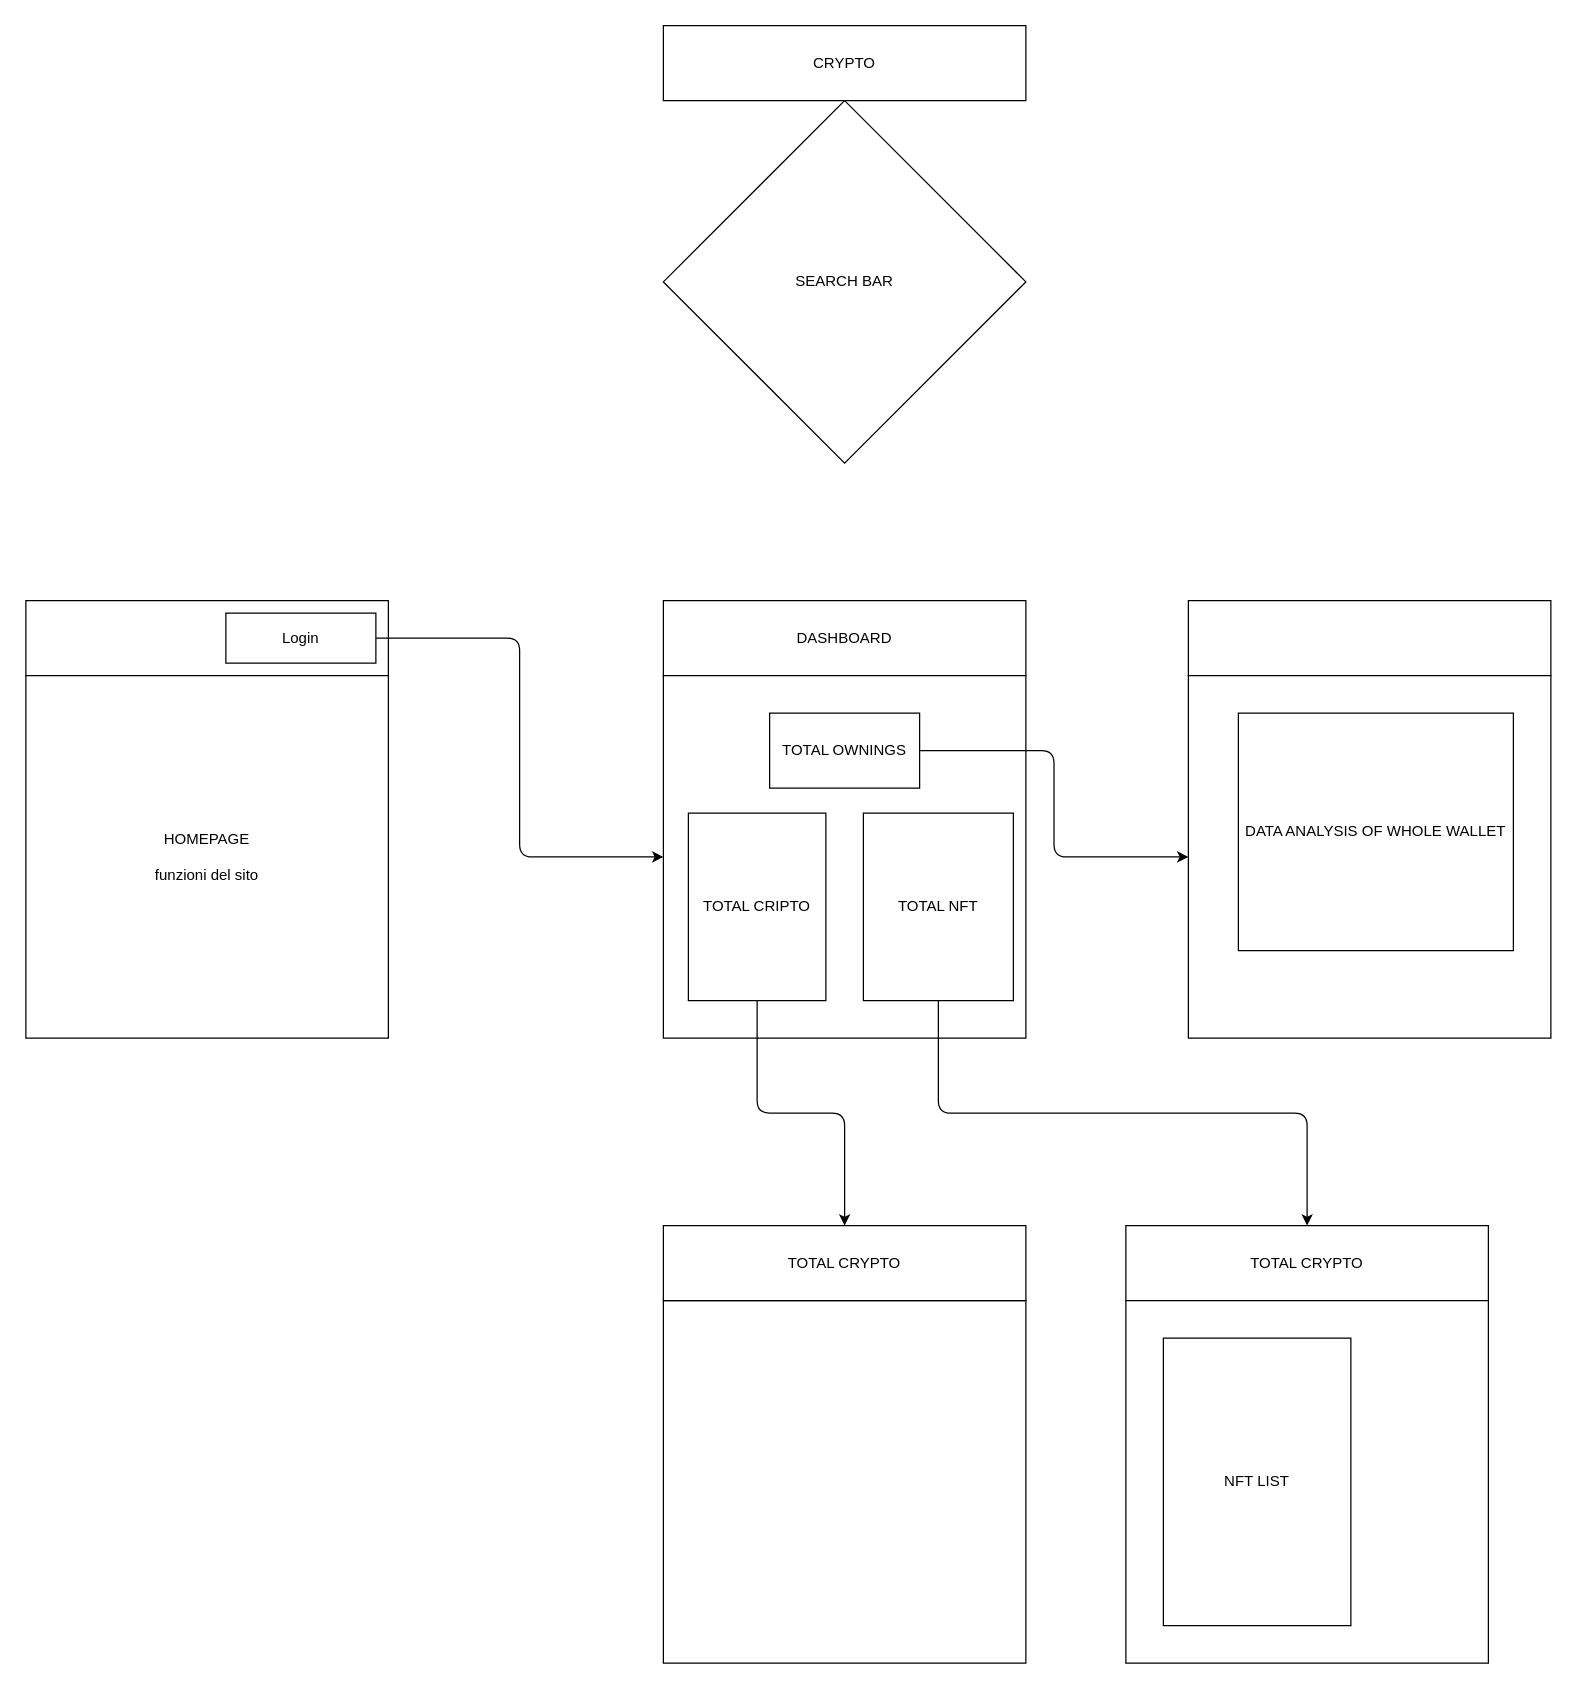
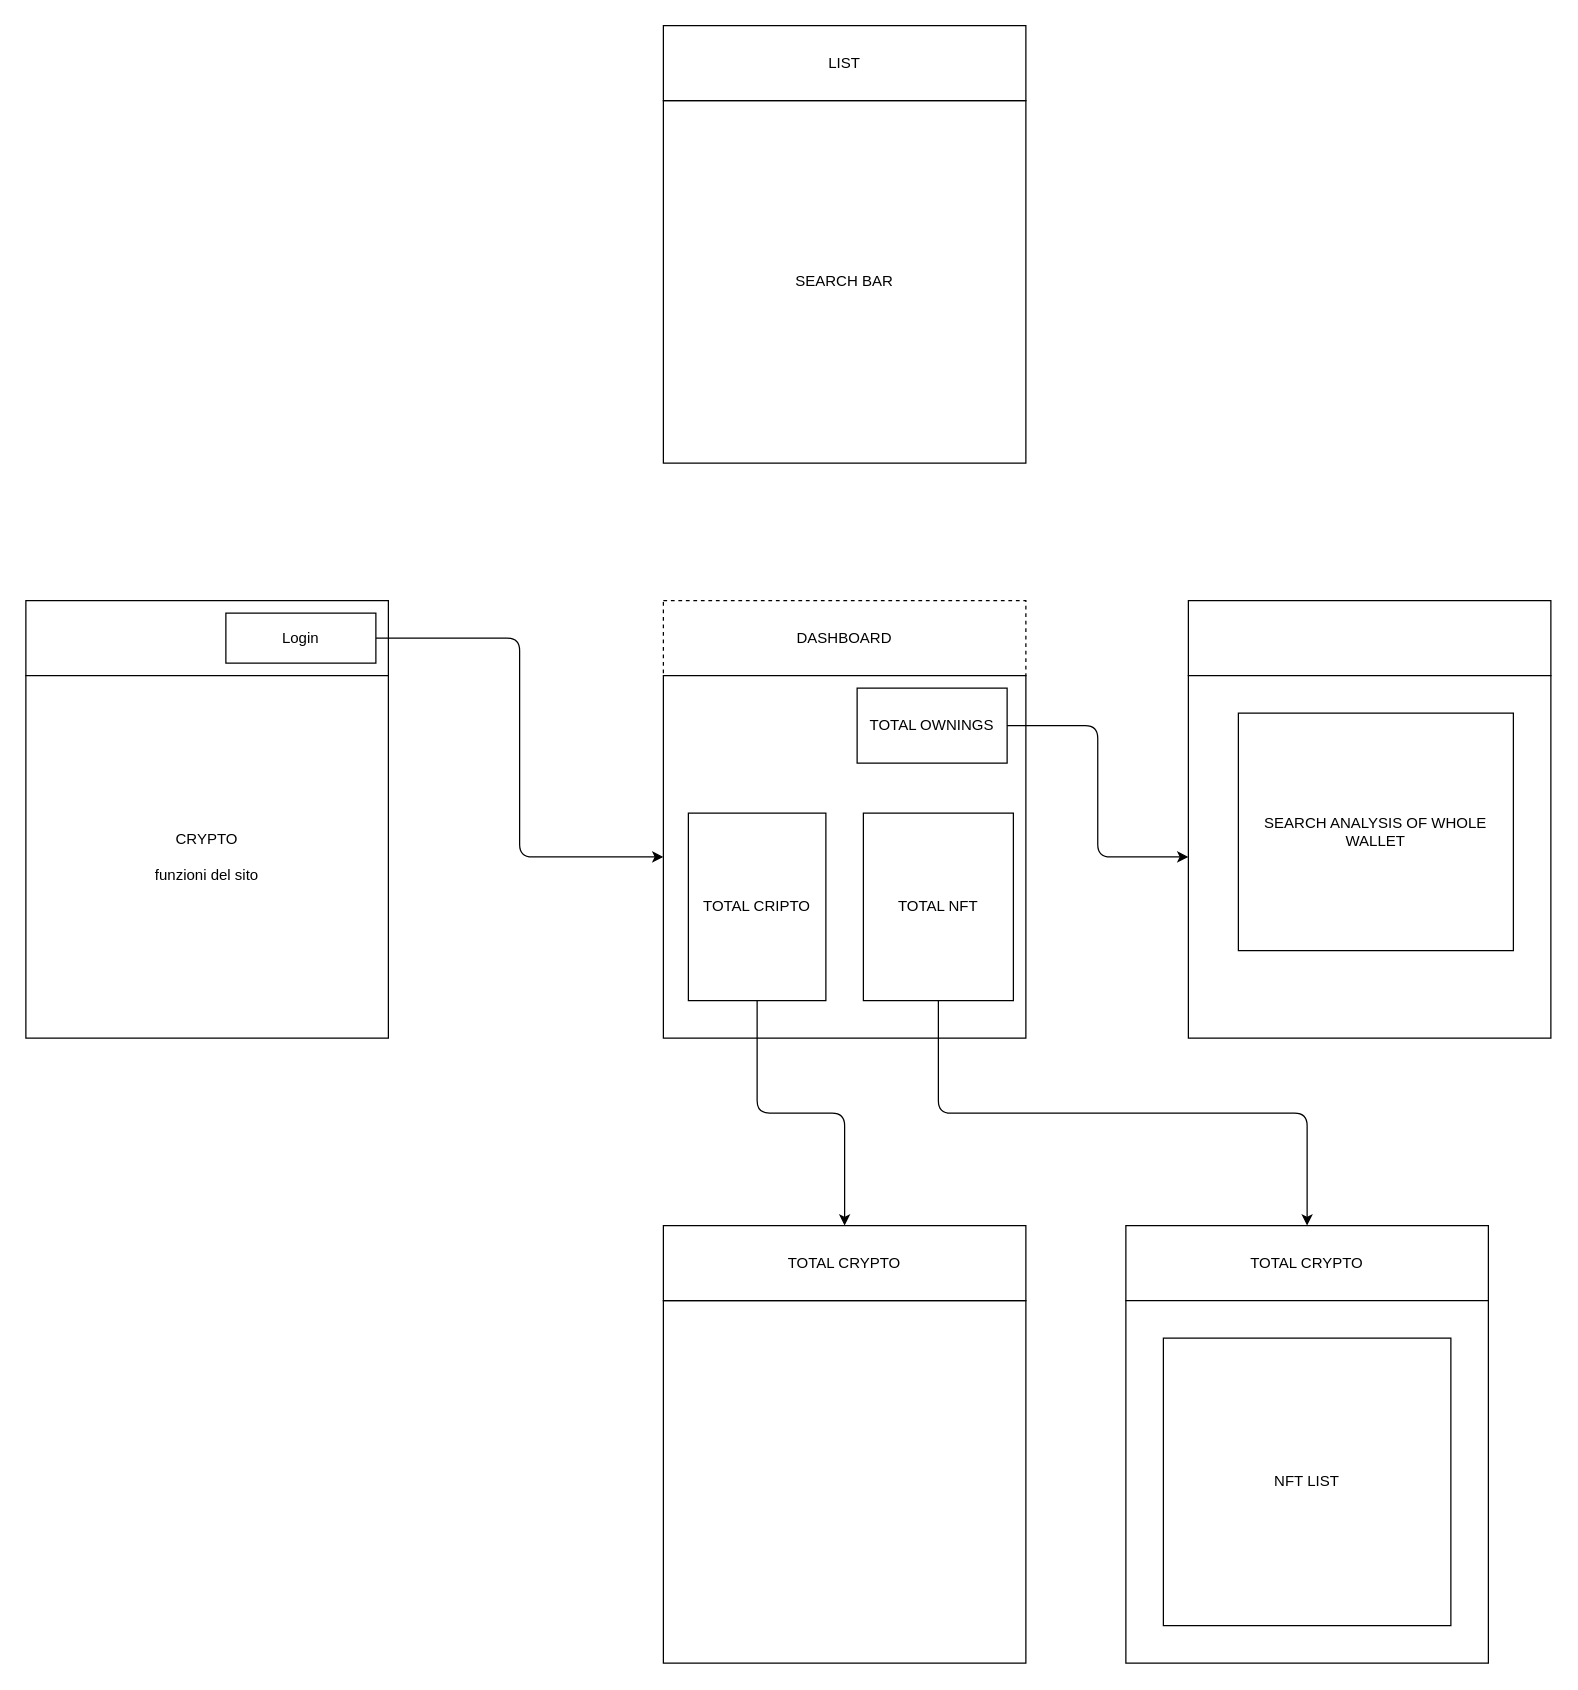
node "CRYPTO": label "CRYPTO" -> "LIST"
node "SEARCH BAR": shape diamond -> rectangle
node "DASHBOARD": style solid -> dashed
node "TOTAL OWNINGS": moved (844, 751) -> (932, 726)
node "DATA ANALYSIS OF WHOLE WALLET": label "DATA ANALYSIS OF WHOLE WALLET" -> "SEARCH ANALYSIS OF WHOLE WALLET"
node "HOMEPAGE funzioni del sito": label "HOMEPAGE funzioni del sito" -> "CRYPTO funzioni del sito"
node "NFT LIST": size 188x288 -> 288x288
